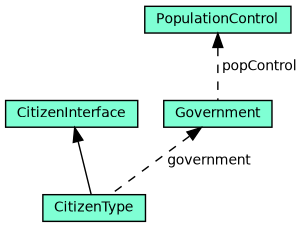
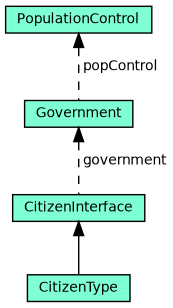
edge "CitizenType" -> "Government": now "CitizenInterface" -> "Government"
